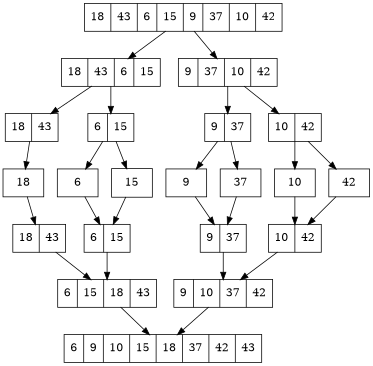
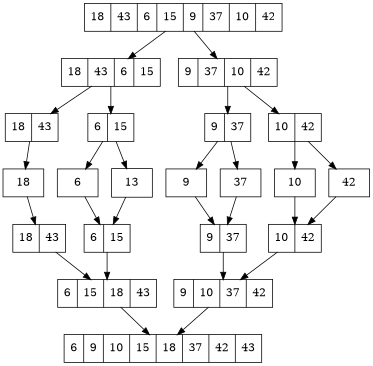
node "15": label "15" -> "13"
